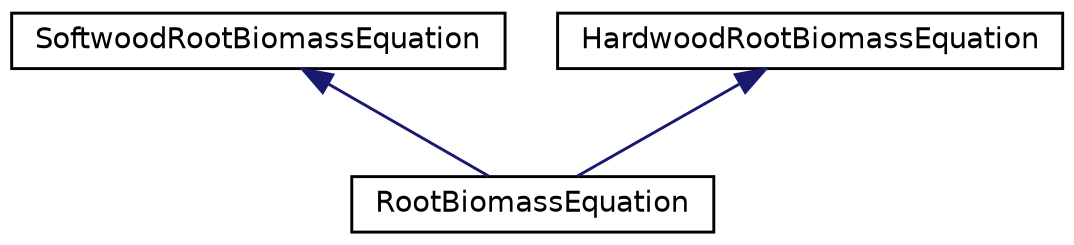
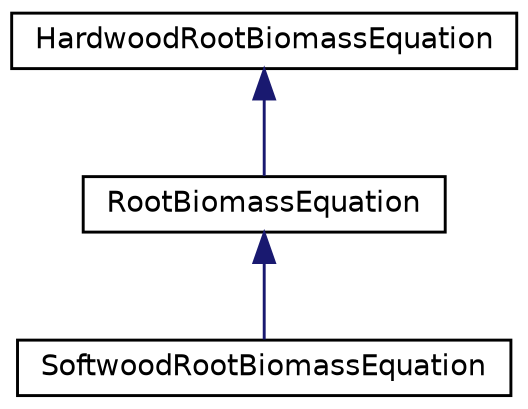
edge "RootBiomassEquation" -> "SoftwoodRootBiomassEquation": reversed
